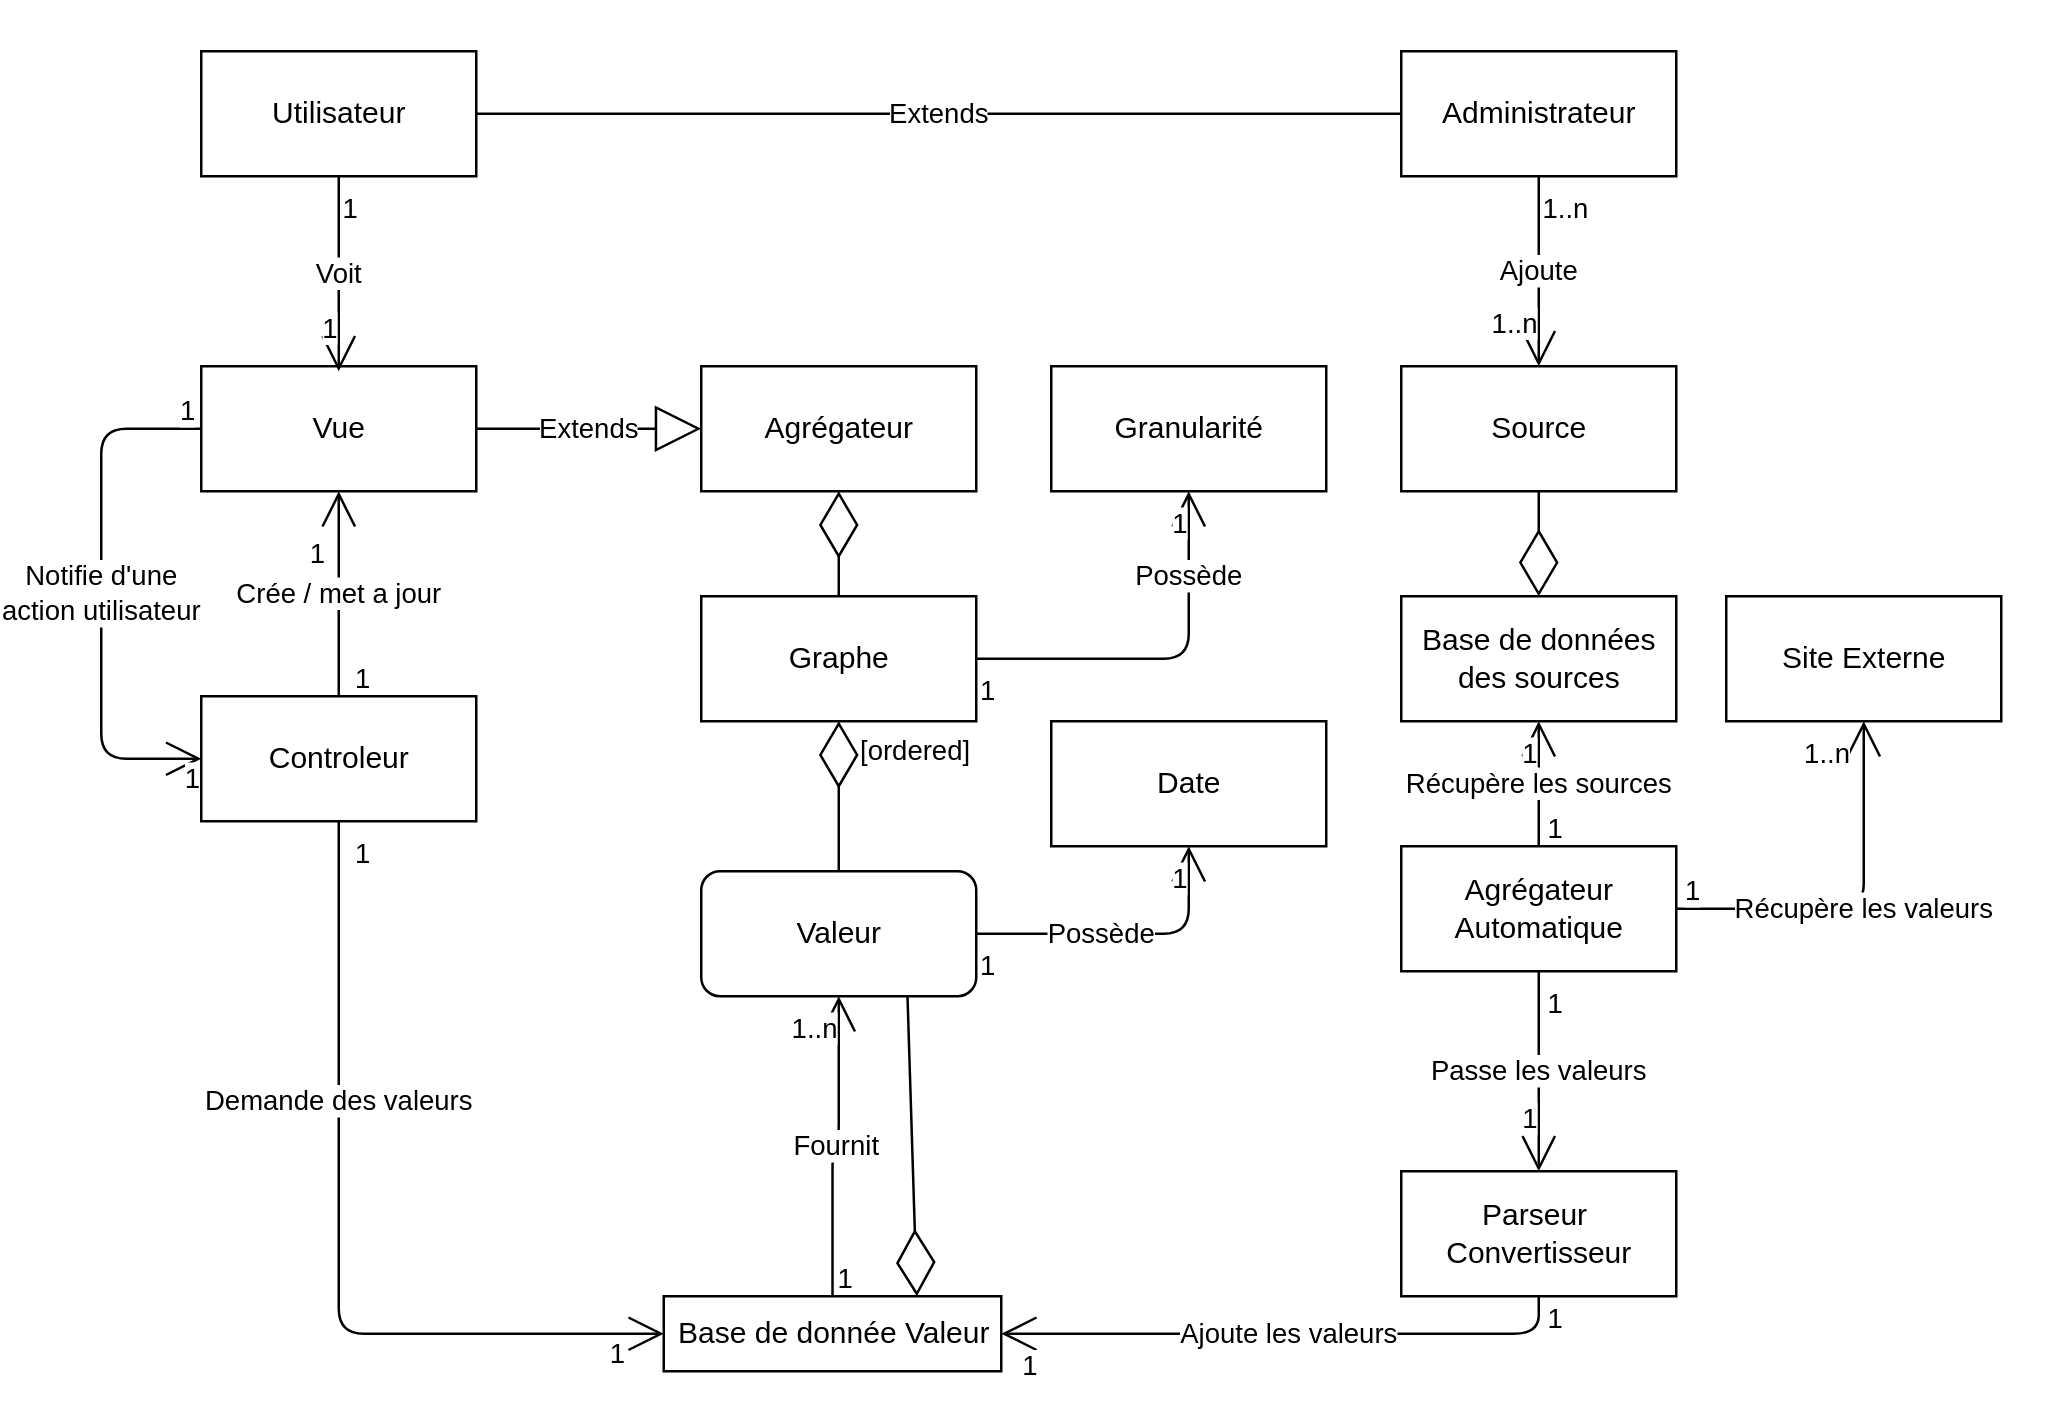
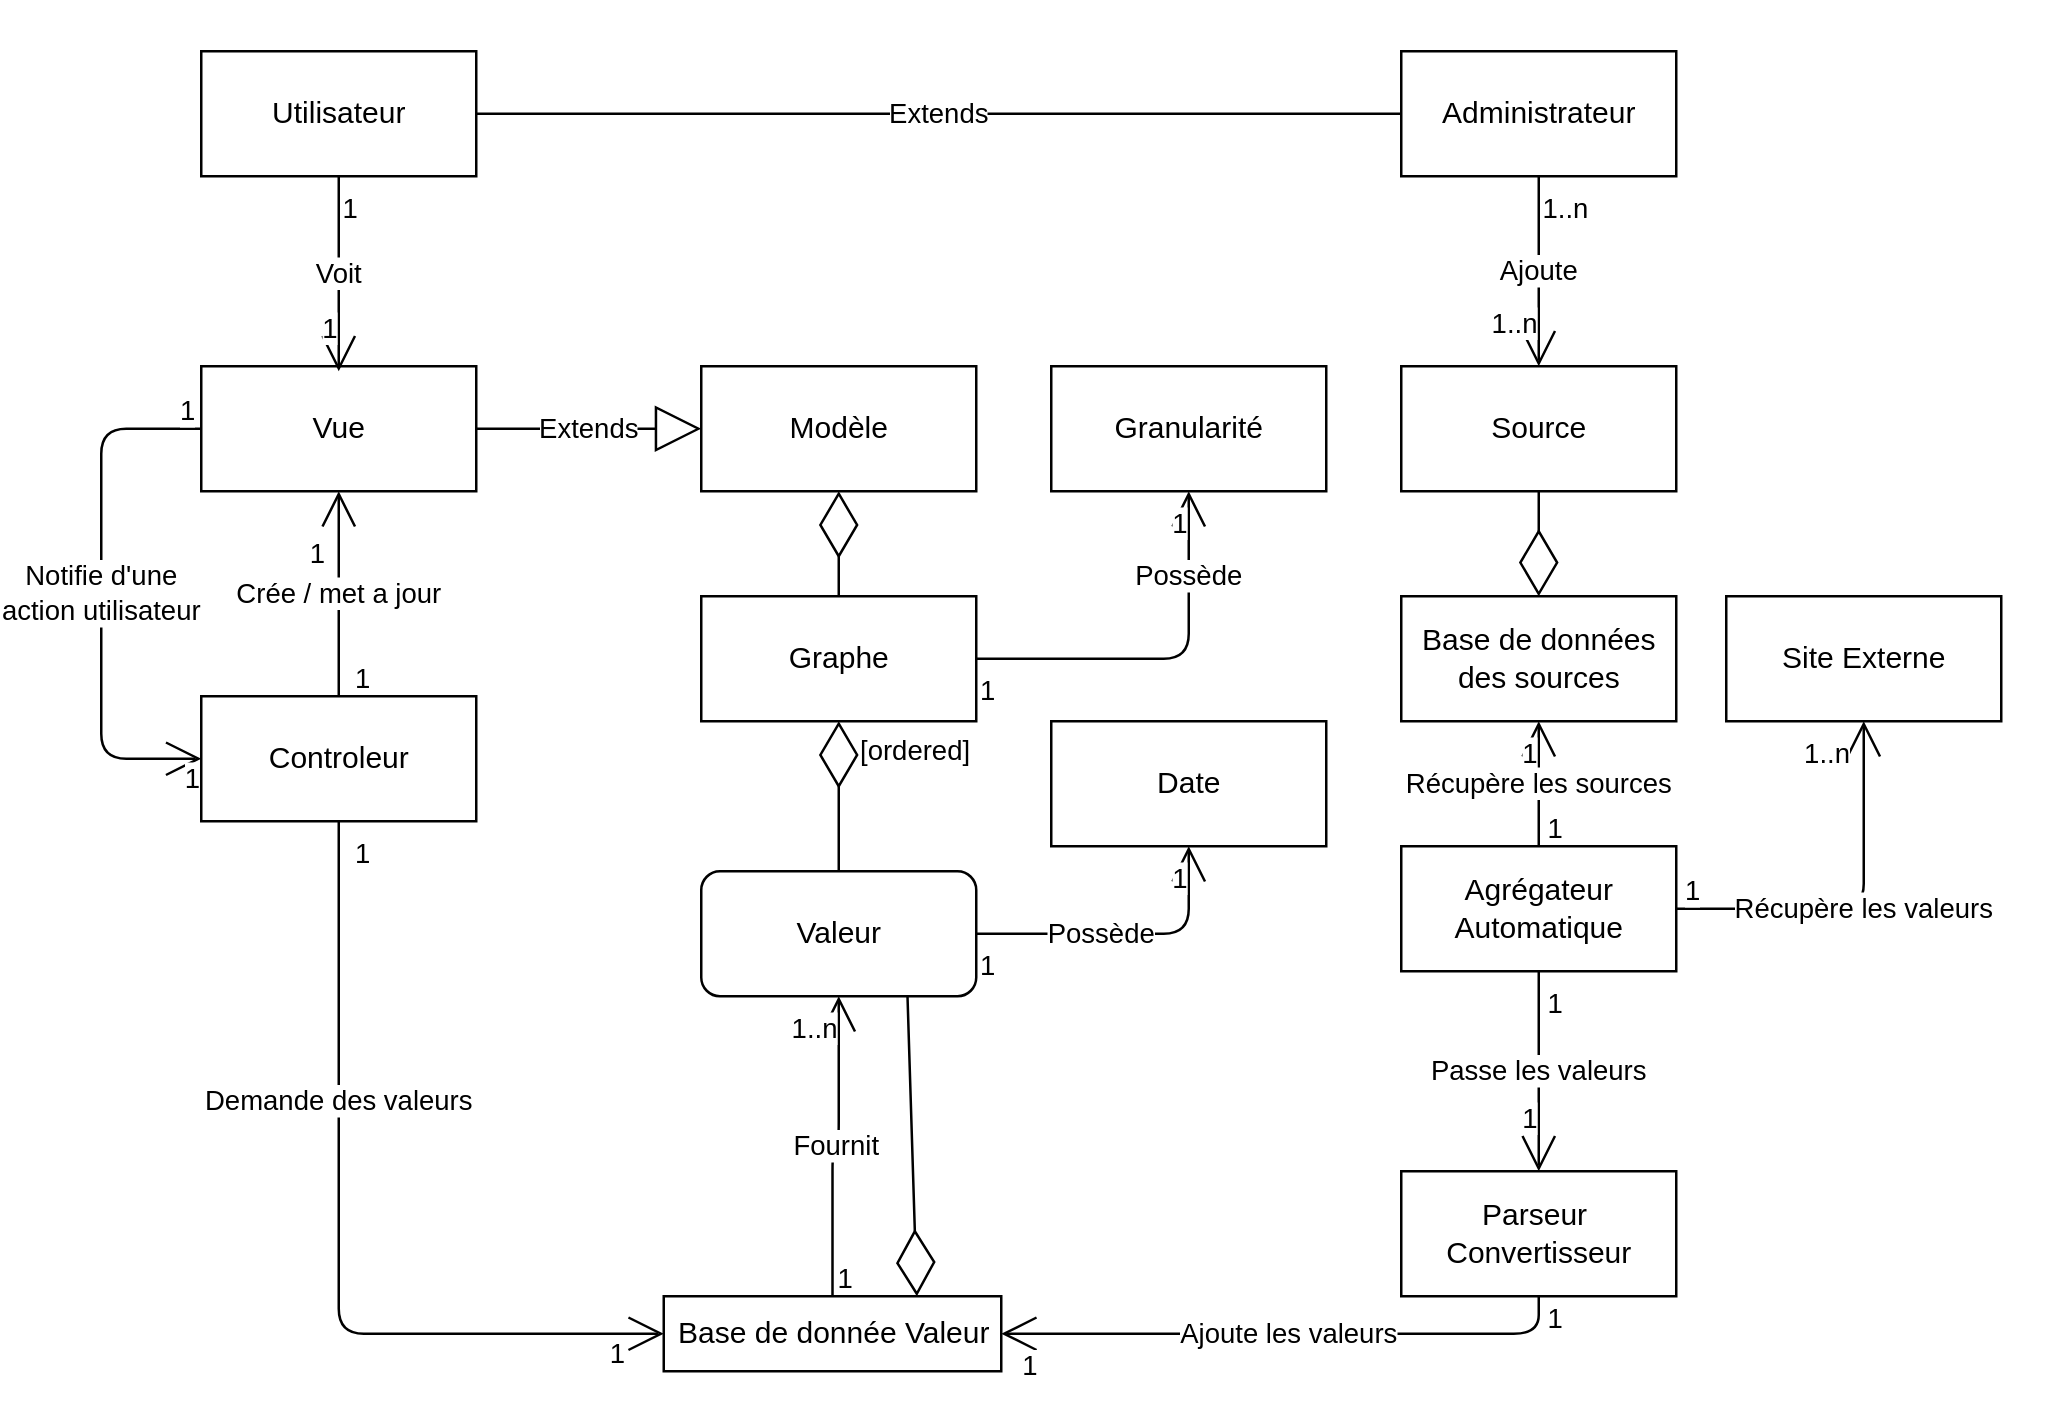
node "Agrégateur": label "Agrégateur" -> "Modèle"
